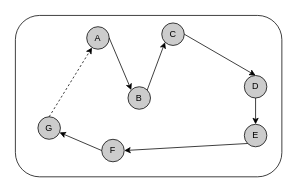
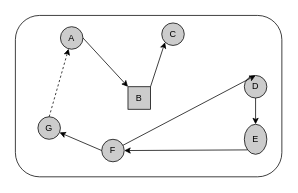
node "A": moved (98, 38) -> (72, 38)
edge "C" -> "D": now "F" -> "D"
node "B": shape ellipse -> rectangle
node "E": size 23x23 -> 23x30
